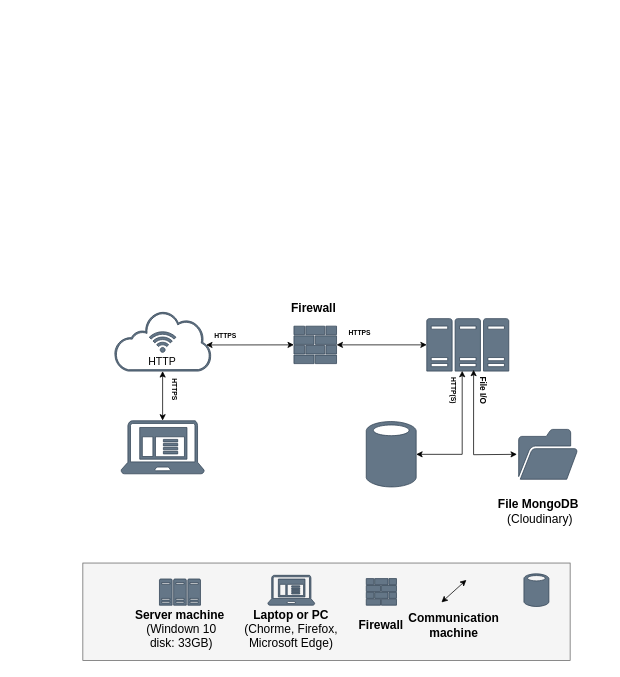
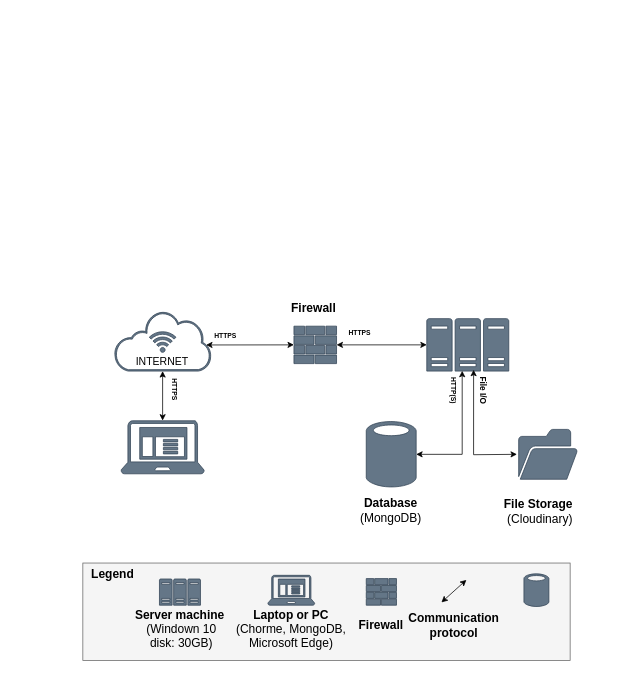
node "HTTP": label "HTTP" -> "INTERNET"
node "Database (MongoDB)": added
node "File MongoDB (Cloudinary)": label "File MongoDB (Cloudinary)" -> "File Storage (Cloudinary)"
node "Legend": added
node "Communicationmachine": label "Communicationmachine" -> "Communicationprotocol"
node "Server machine (Windown 10 disk: 33GB)": label "Server machine (Windown 10 disk: 33GB)" -> "Server machine (Windown 10 disk: 30GB)"
node "Laptop or PC (Chorme, Firefox, Microsoft Edge)": label "Laptop or PC (Chorme, Firefox, Microsoft Edge)" -> "Laptop or PC (Chorme, MongoDB, Microsoft Edge)"
